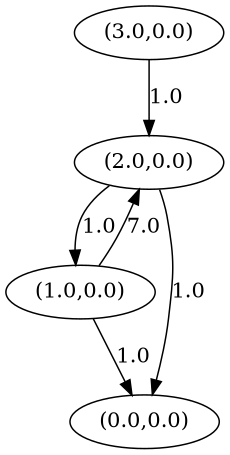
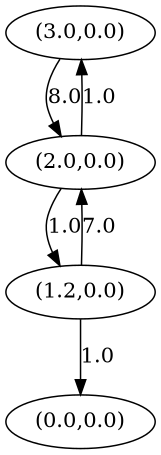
edge "(3.0,0.0)" -> "(2.0,0.0)": label "1.0" -> "8.0"
edge "(2.0,0.0)" -> "(0.0,0.0)": now "(2.0,0.0)" -> "(3.0,0.0)"
node "(1.0,0.0)": label "(1.0,0.0)" -> "(1.2,0.0)"
